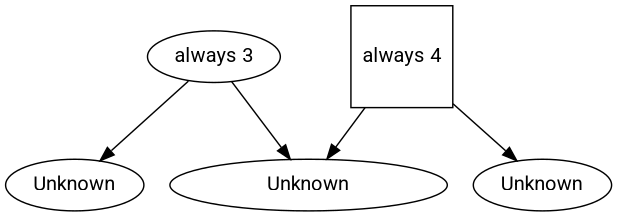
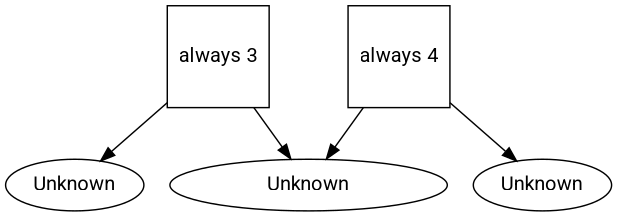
node "always 3": shape ellipse -> square
